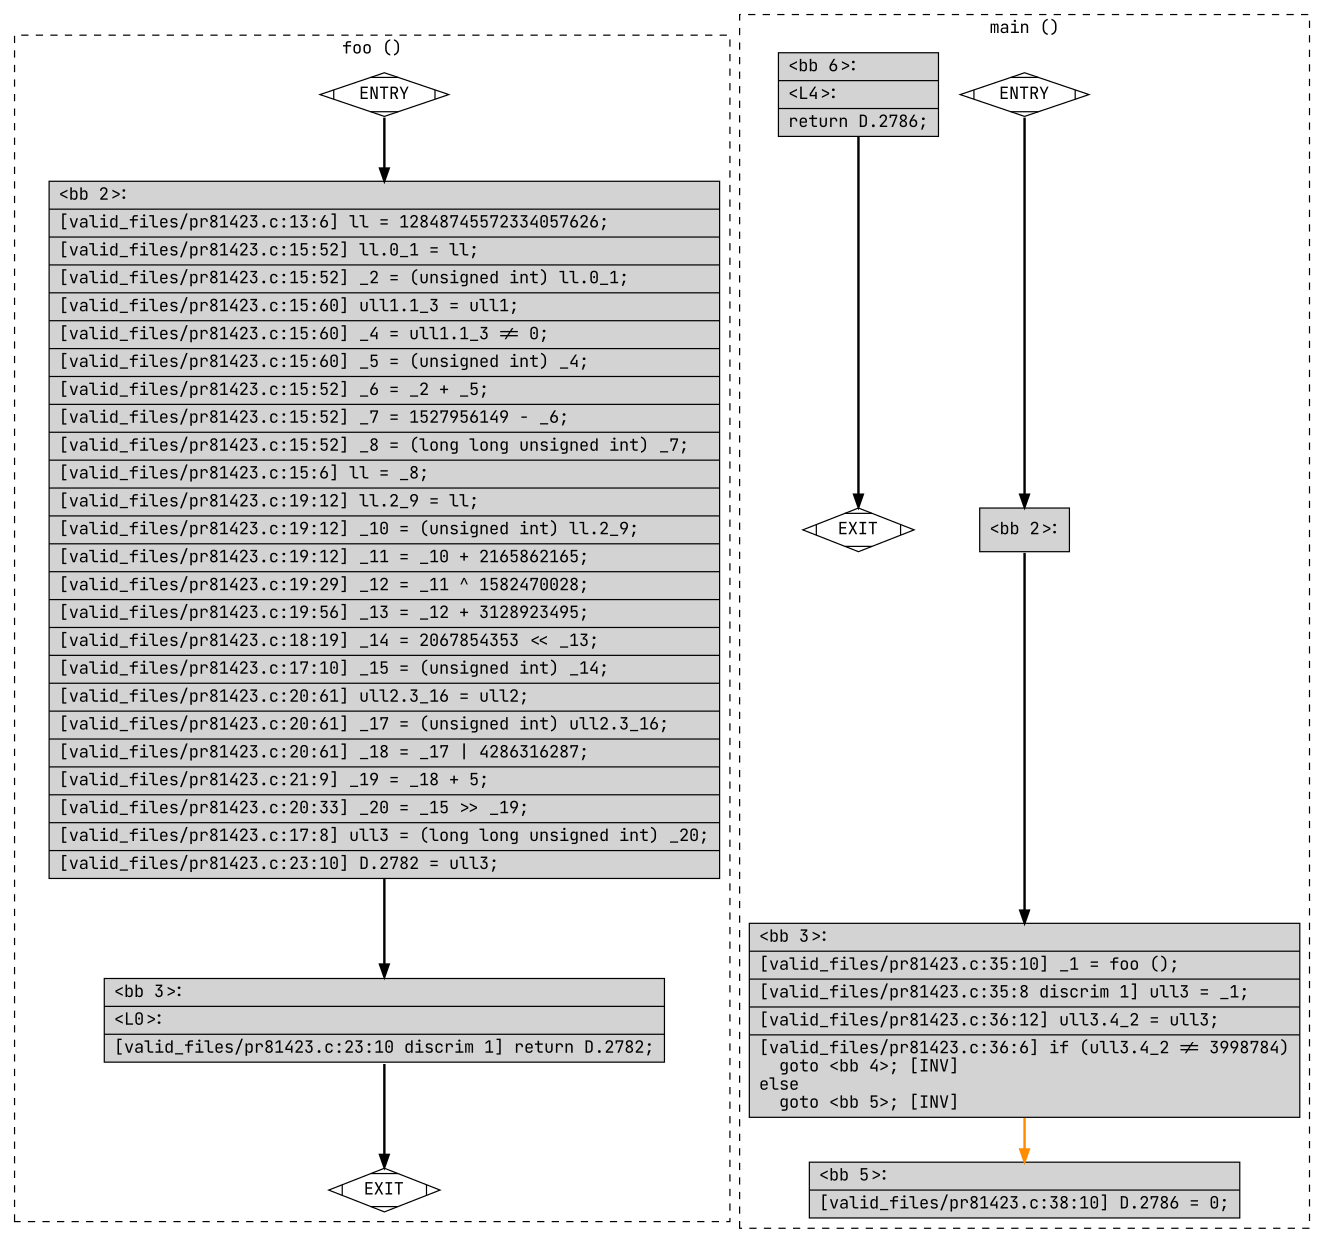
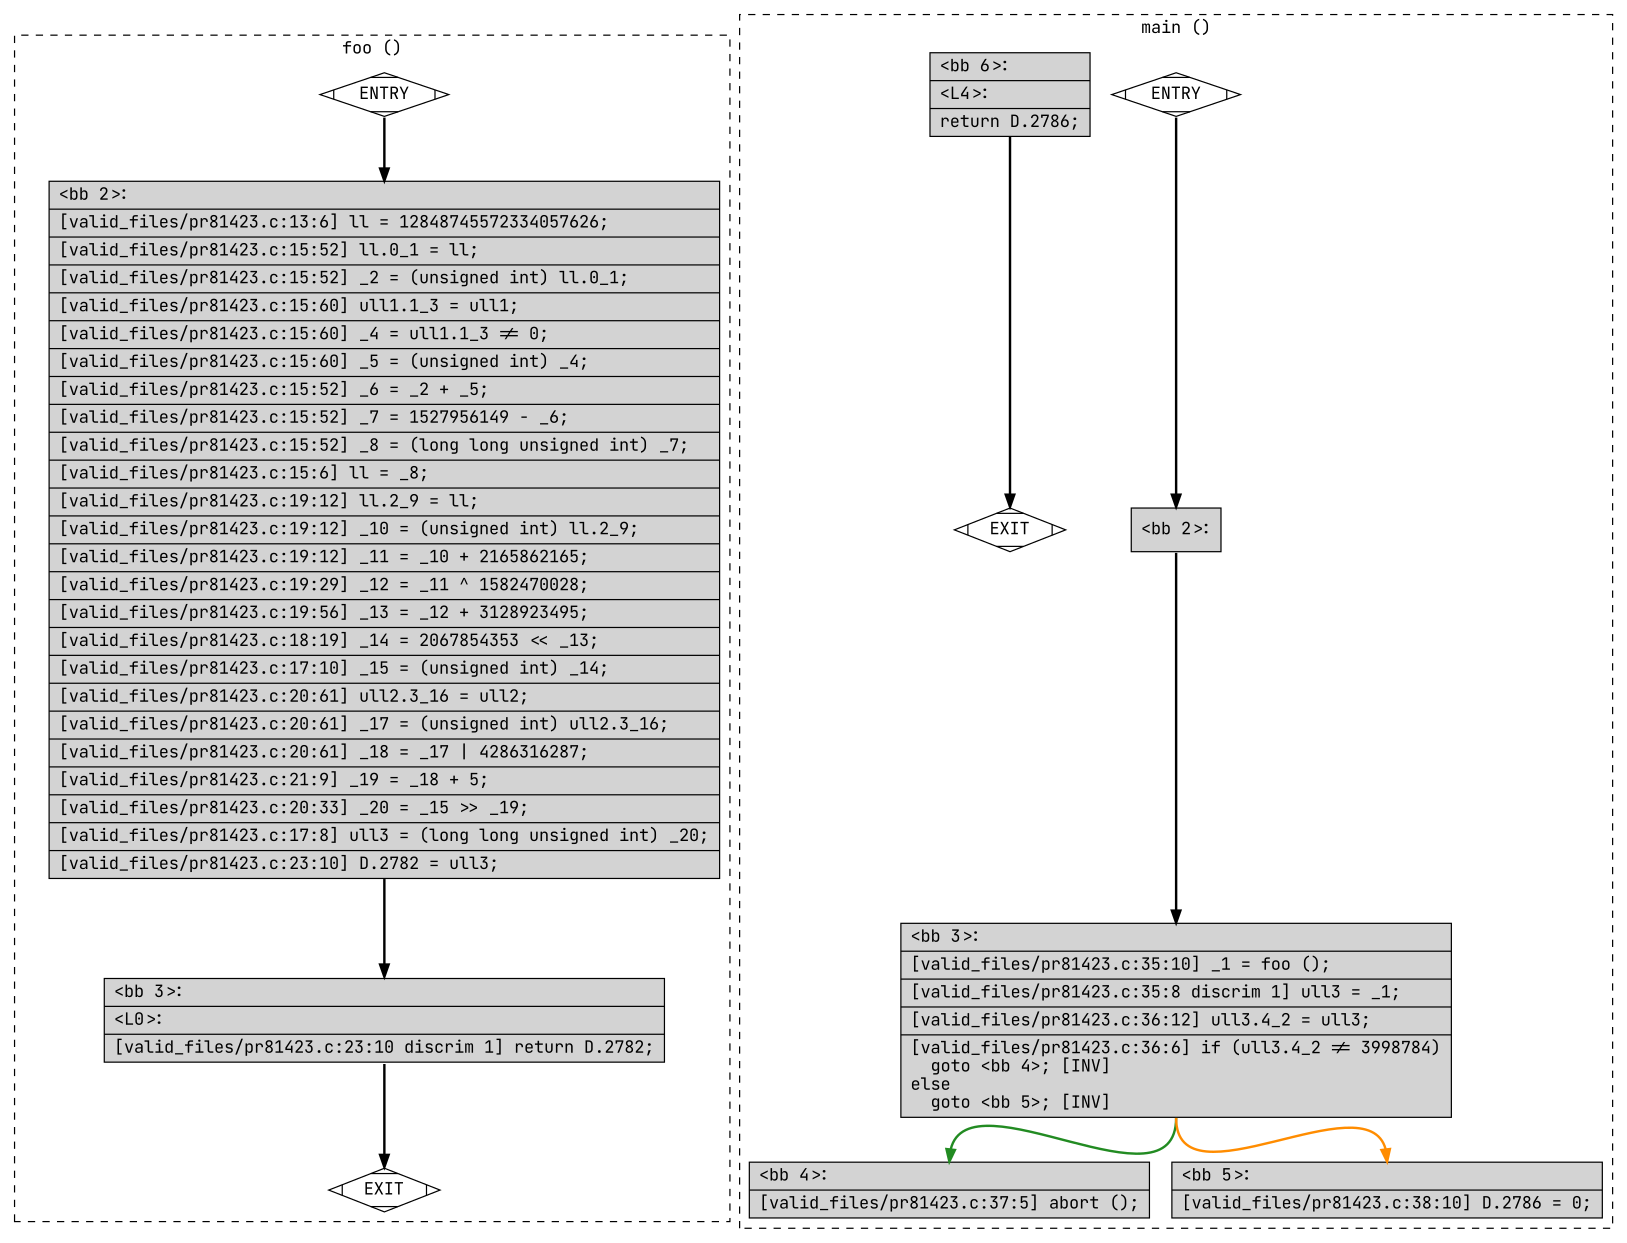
node "<bb 4>:": added
